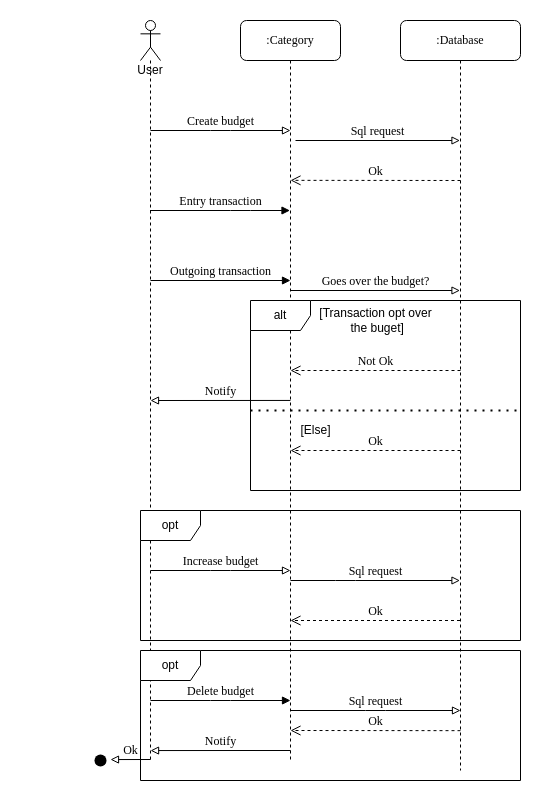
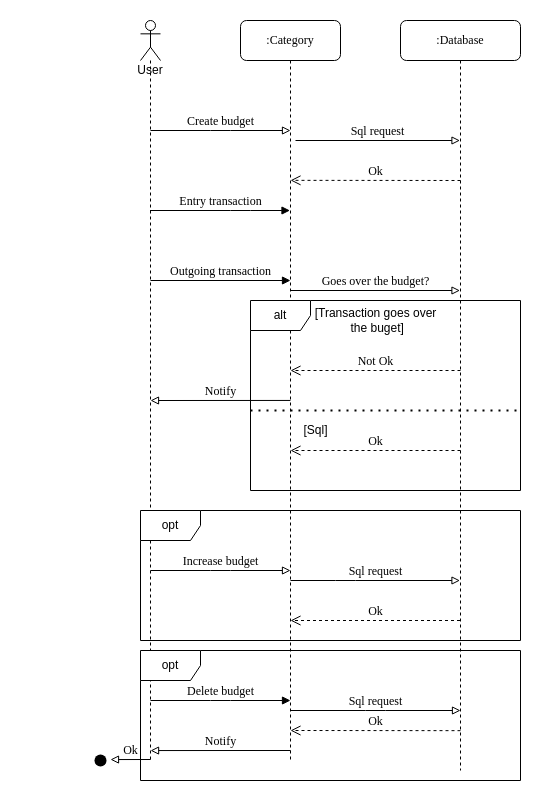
node "[Transaction opt over the buget]": label "[Transaction opt over the buget]" -> "[Transaction goes over the buget]"
node "[Else]": label "[Else]" -> "[Sql]"
